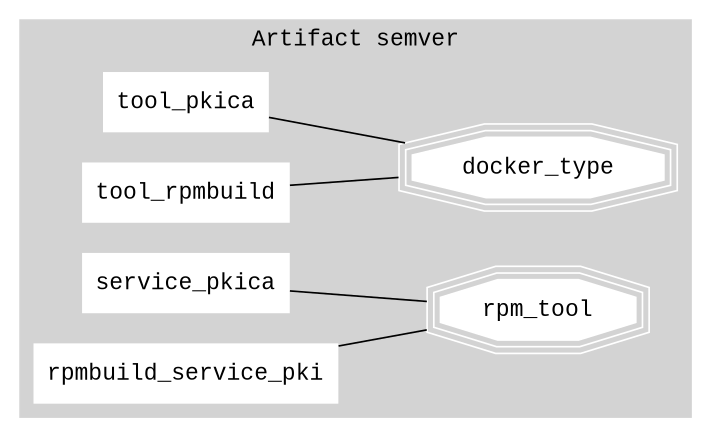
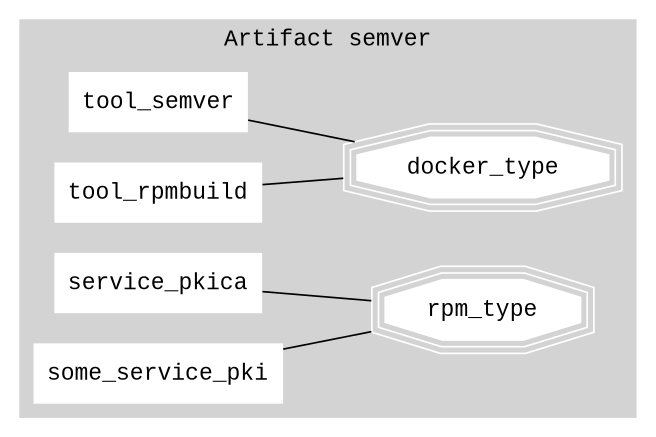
node "tool_pkica": label "tool_pkica" -> "tool_semver"
node "rpm_tool": label "rpm_tool" -> "rpm_type"
node "rpmbuild_service_pki": label "rpmbuild_service_pki" -> "some_service_pki"
